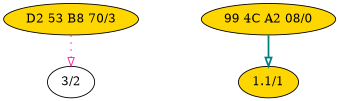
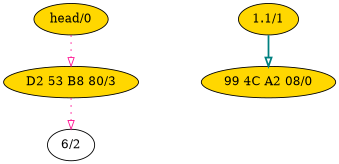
node "head/0": added
node "D2 53 B8 70/3": label "D2 53 B8 70/3" -> "D2 53 B8 80/3"
edge "99 4C A2 08/0" -> "1.1/1": reversed
node "3/2": label "3/2" -> "6/2"
